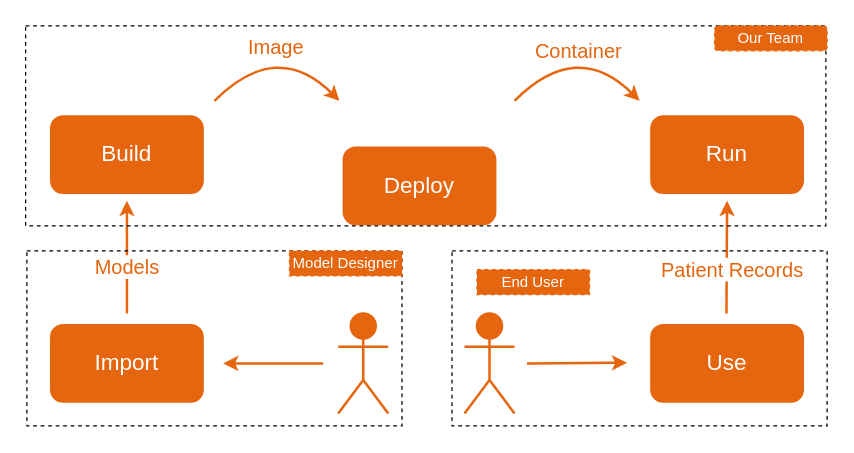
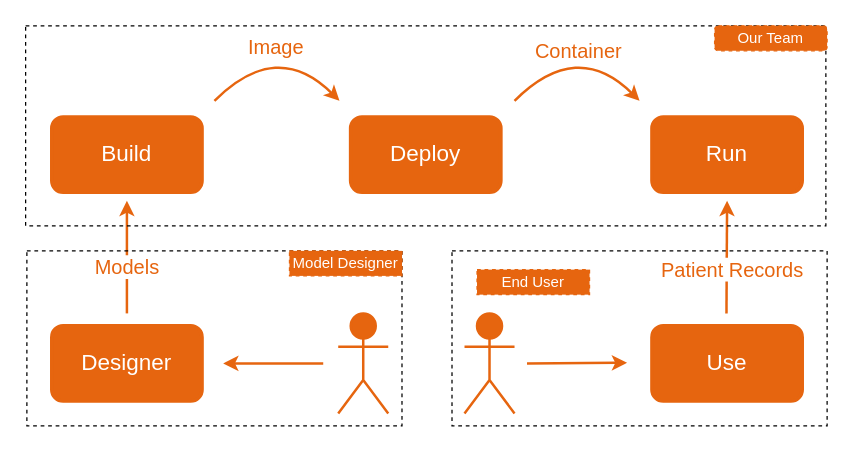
node "Deploy": moved (419, 186) -> (426, 154)
node "Import": label "Import" -> "Designer"
